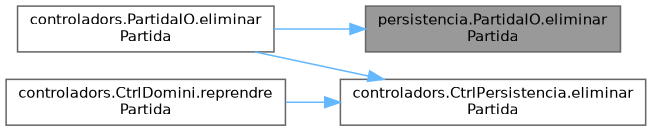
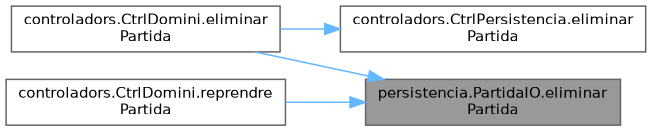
node "controladors.PartidaIO.eliminar Partida": label "controladors.PartidaIO.eliminar Partida" -> "controladors.CtrlDomini.eliminar Partida"
edge "controladors.CtrlDomini.reprendre Partida" -> "controladors.CtrlPersistencia.eliminar Partida": now "controladors.CtrlDomini.reprendre Partida" -> "persistencia.PartidaIO.eliminar Partida"
